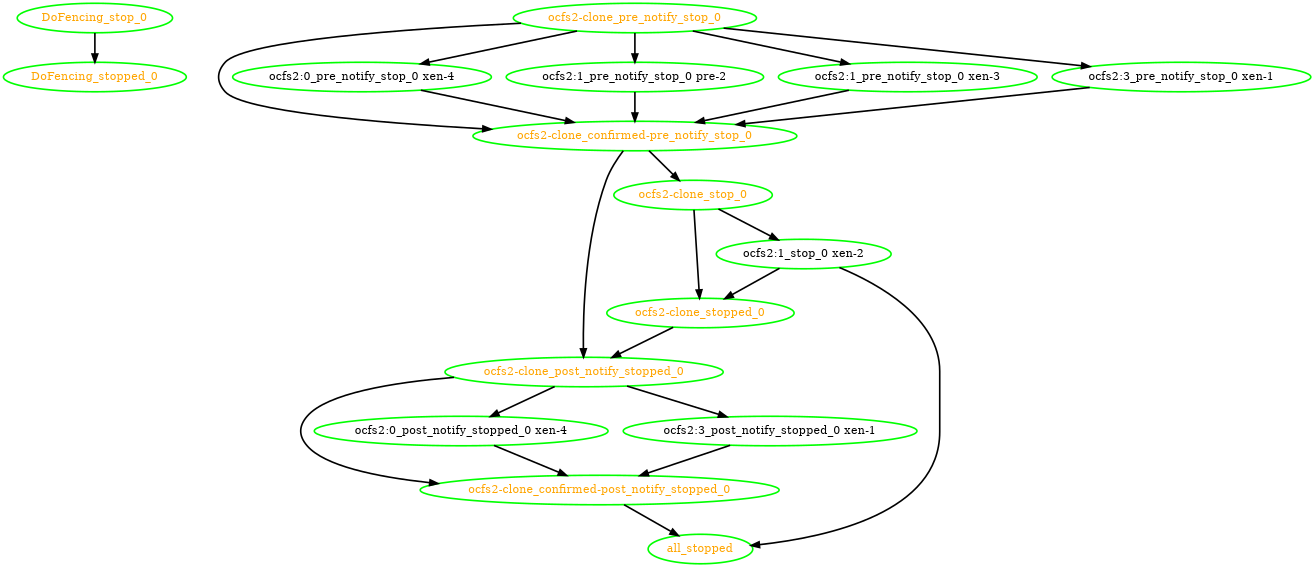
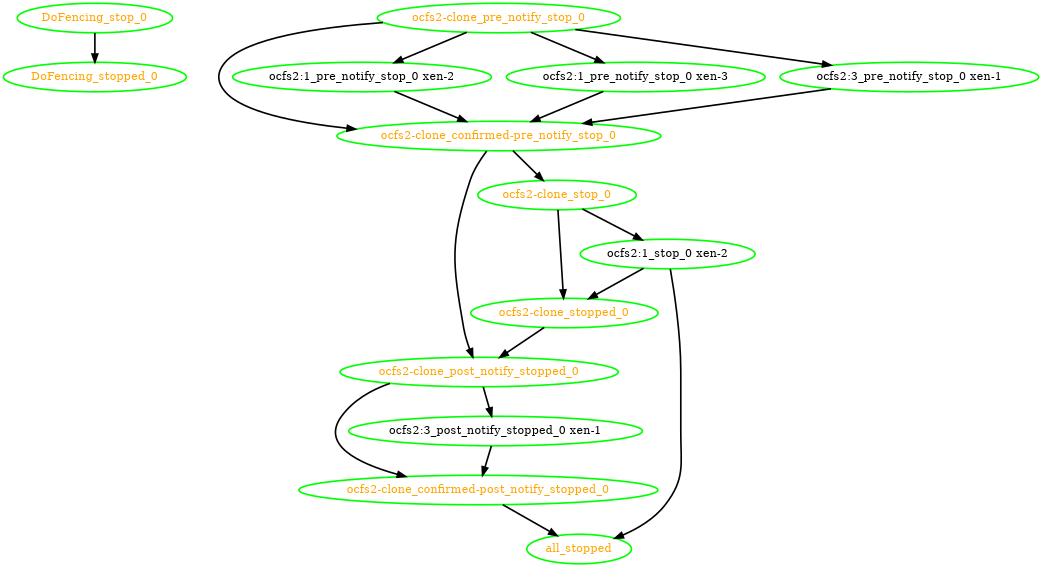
node "ocfs2:0_pre_notify_stop_0 xen-4": removed
node "ocfs2:1_pre_notify_stop_0 pre-2": label "ocfs2:1_pre_notify_stop_0 pre-2" -> "ocfs2:1_pre_notify_stop_0 xen-2"
node "ocfs2:0_post_notify_stopped_0 xen-4": removed
